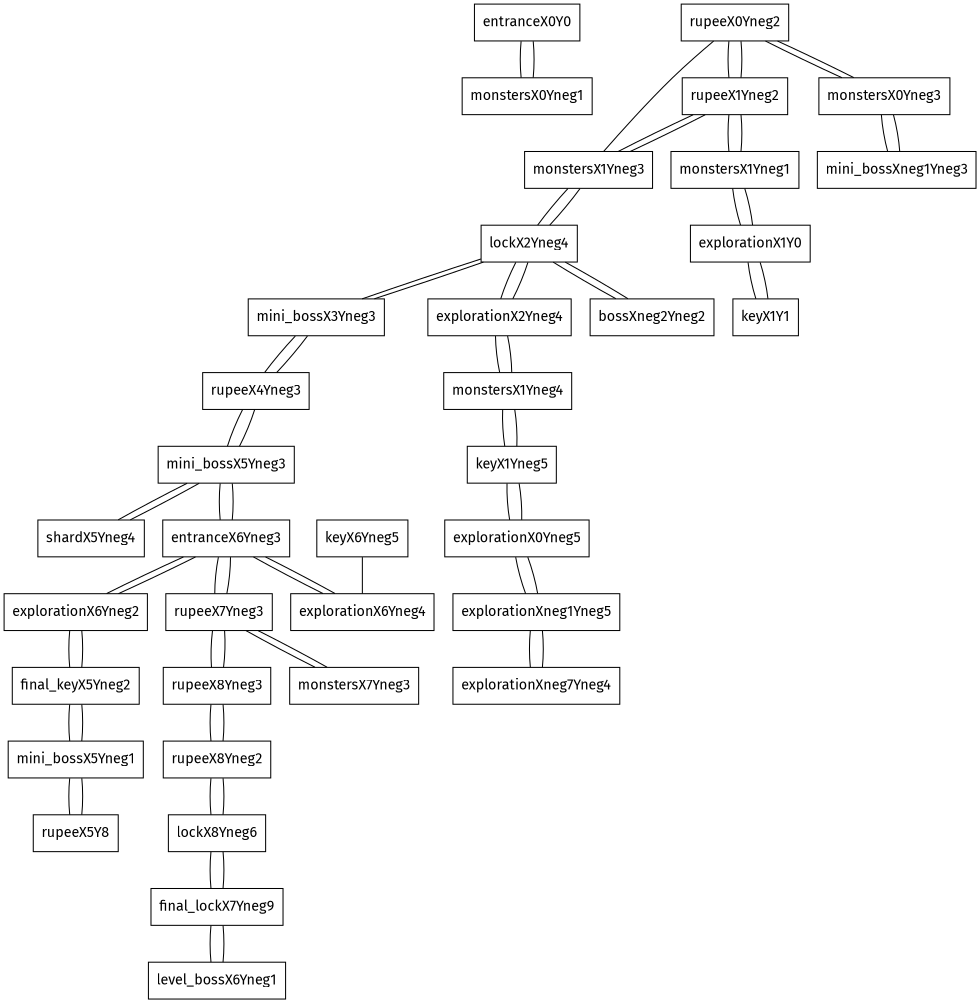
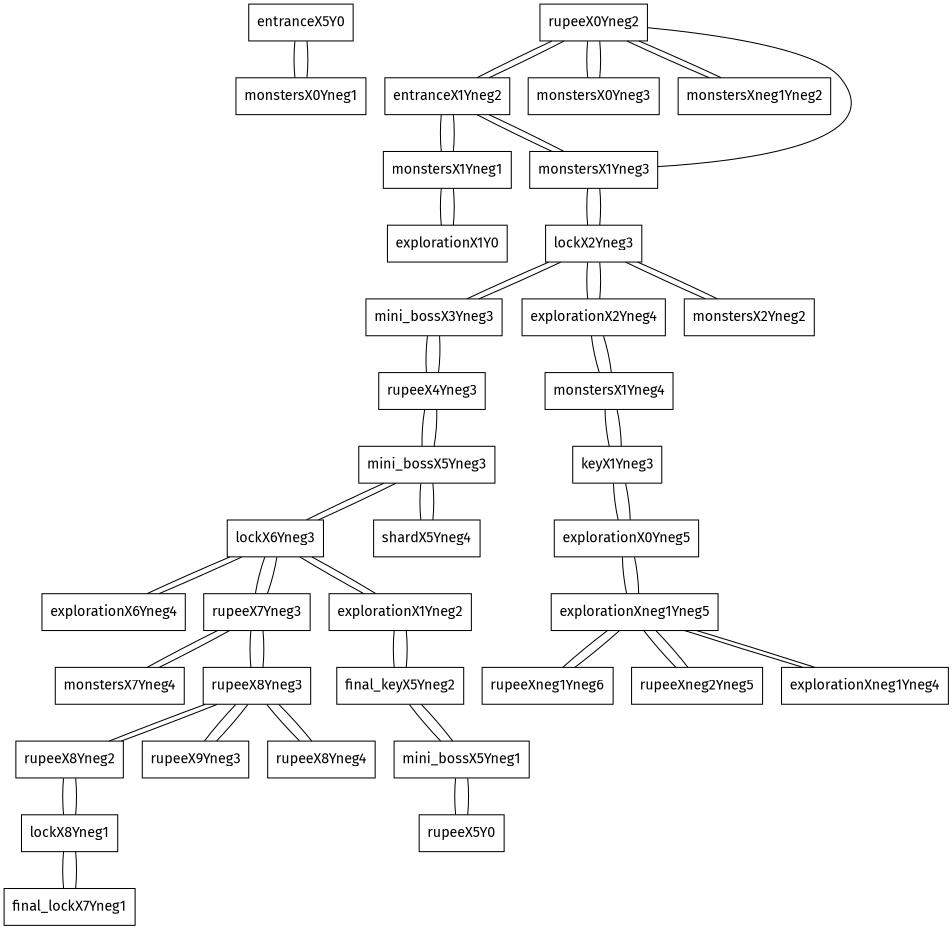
node "entranceX0Y0": label "entranceX0Y0" -> "entranceX5Y0"
node "rupeeX1Yneg2": label "rupeeX1Yneg2" -> "entranceX1Yneg2"
node "monstersXneg1Yneg2": added
node "mini_bossXneg1Yneg3": removed
node "lockX2Yneg4": label "lockX2Yneg4" -> "lockX2Yneg3"
node "bossXneg2Yneg2": label "bossXneg2Yneg2" -> "monstersX2Yneg2"
node "keyX1Y1": removed
node "keyX1Yneg5": label "keyX1Yneg5" -> "keyX1Yneg3"
node "entranceX6Yneg3": label "entranceX6Yneg3" -> "lockX6Yneg3"
node "keyX6Yneg5": removed
node "explorationX6Yneg2": label "explorationX6Yneg2" -> "explorationX1Yneg2"
node "monstersX7Yneg3": label "monstersX7Yneg3" -> "monstersX7Yneg4"
node "explorationXneg7Yneg4": label "explorationXneg7Yneg4" -> "explorationXneg1Yneg4"
node "rupeeXneg1Yneg6": added
node "rupeeXneg2Yneg5": added
node "rupeeX9Yneg3": added
node "rupeeX8Yneg4": added
node "rupeeX5Y8": label "rupeeX5Y8" -> "rupeeX5Y0"
node "lockX8Yneg6": label "lockX8Yneg6" -> "lockX8Yneg1"
node "final_lockX7Yneg9": label "final_lockX7Yneg9" -> "final_lockX7Yneg1"
node "level_bossX6Yneg1": removed
